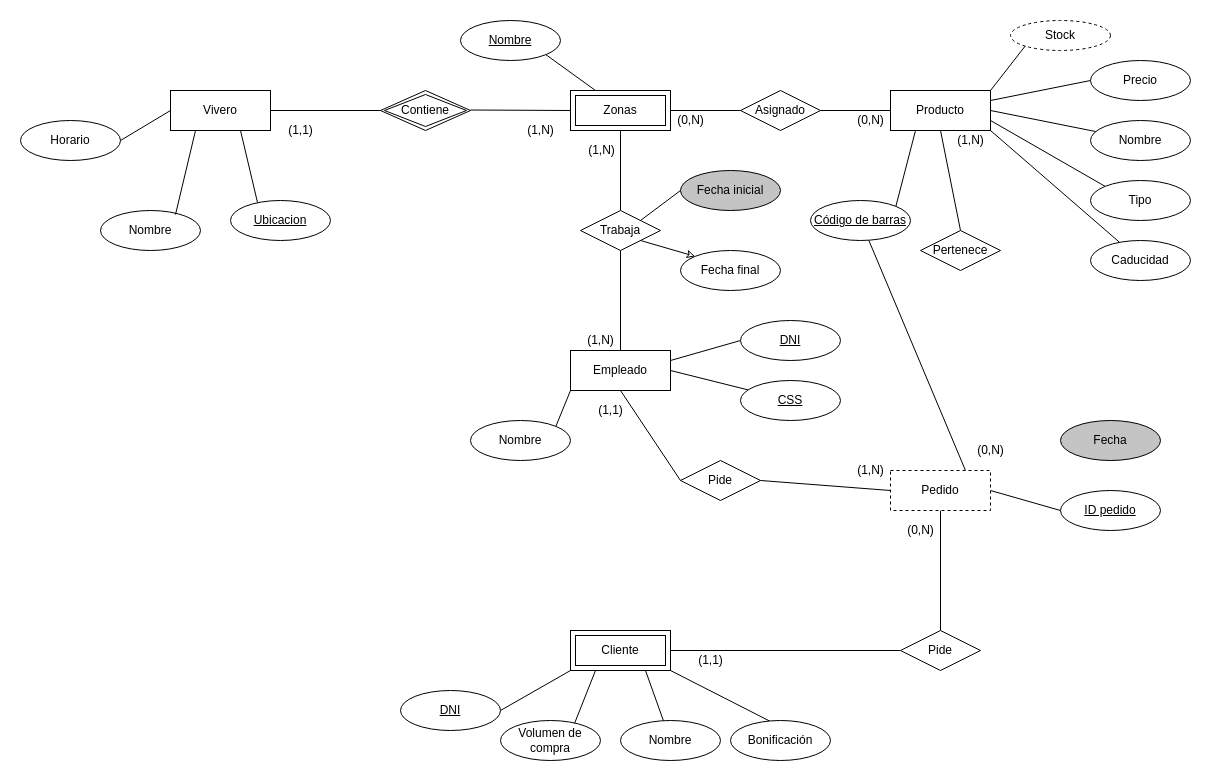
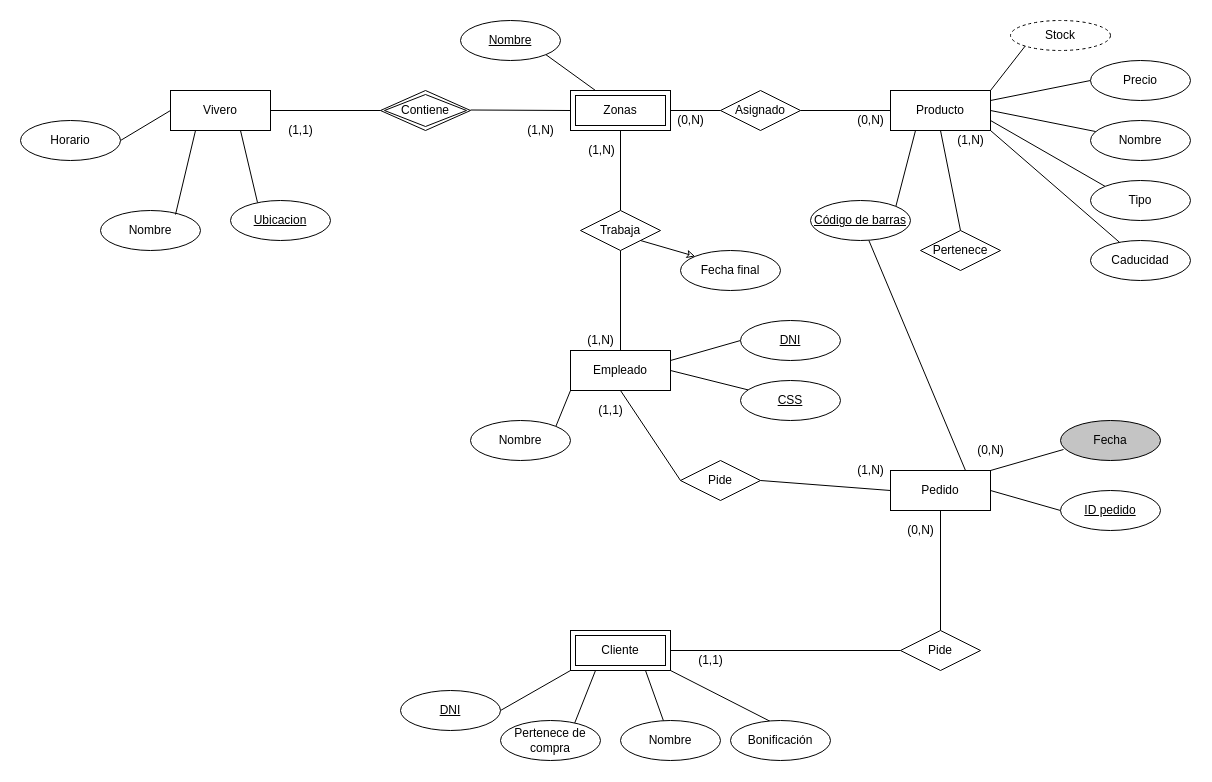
node "Asignado": moved (781, 111) -> (761, 111)
node "Fecha inicial": removed
edge "Fecha inicial" -- "Trabaja": removed
edge "Fecha" -- "Pedido": added
node "Pedido": style dashed -> solid
node "Volumen de compra": label "Volumen de compra" -> "Pertenece de compra"
